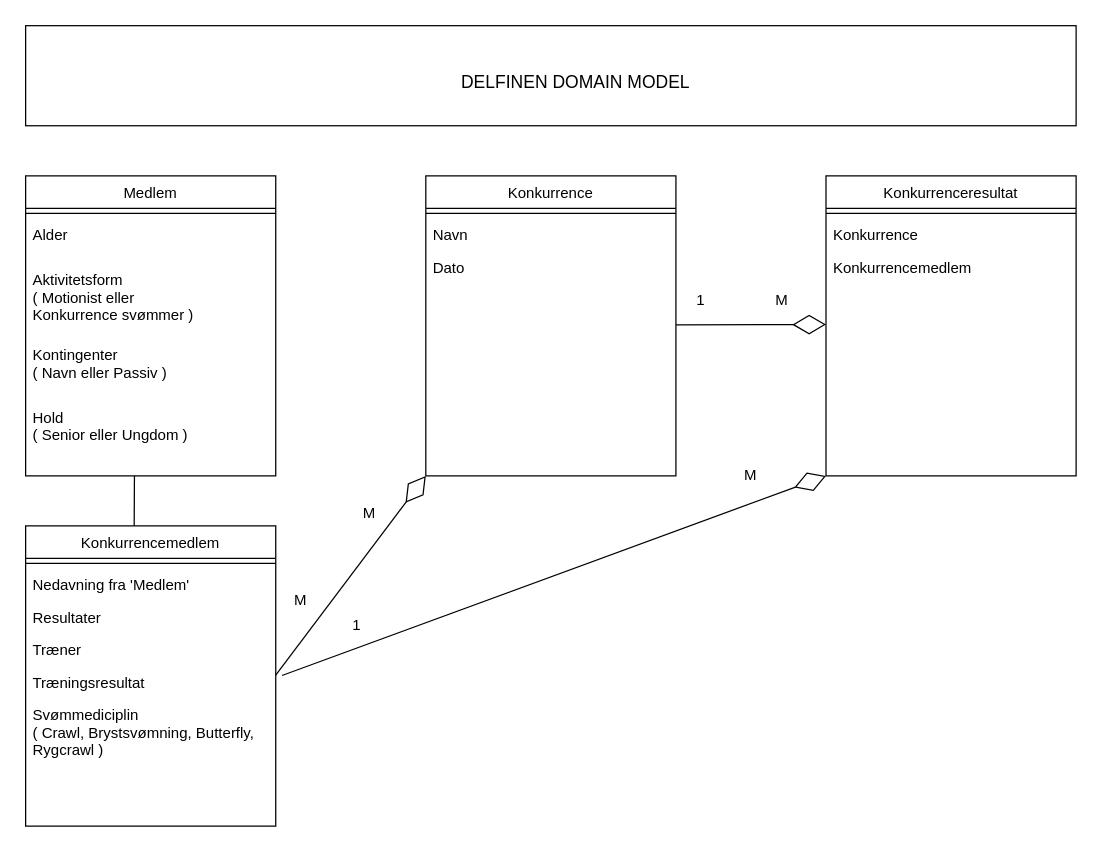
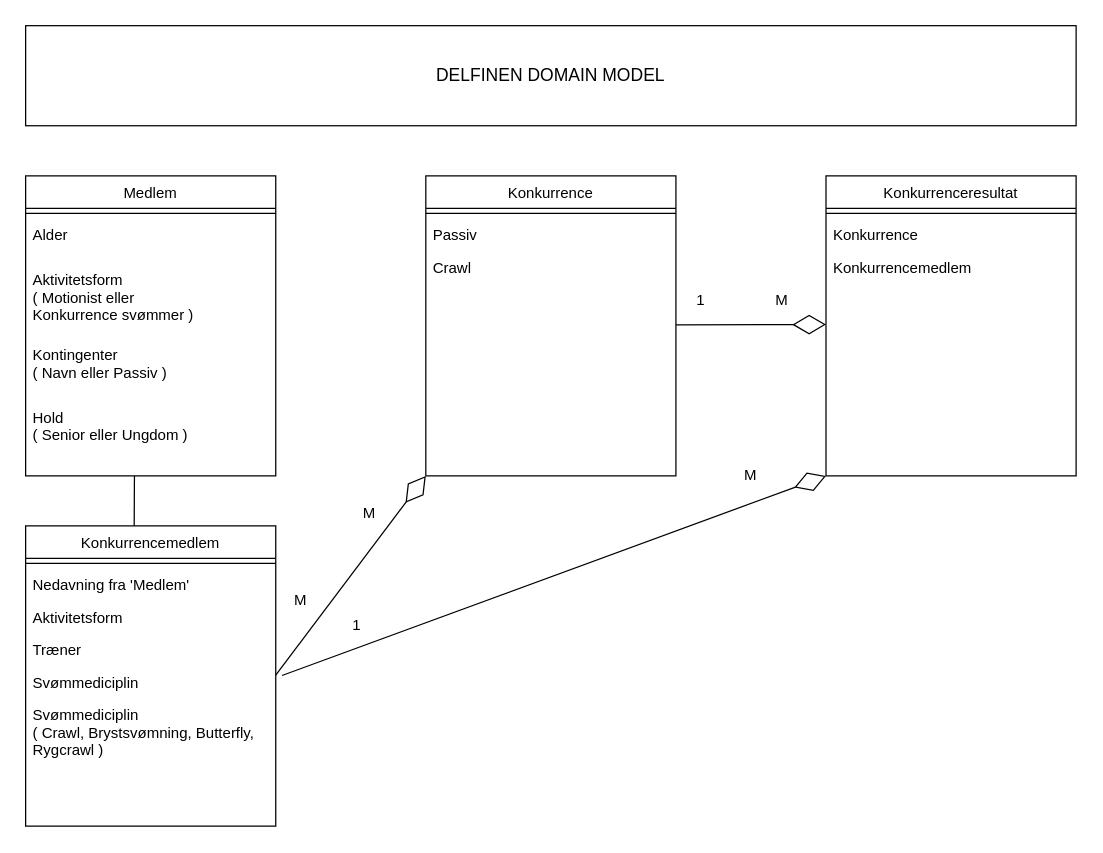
node "DELFINEN DOMAIN MODEL": moved (576, 82) -> (551, 76)
node "Navn": label "Navn" -> "Passiv"
node "Dato": label "Dato" -> "Crawl"
node "Resultater": label "Resultater" -> "Aktivitetsform"
node "Træningsresultat": label "Træningsresultat" -> "Svømmediciplin"
